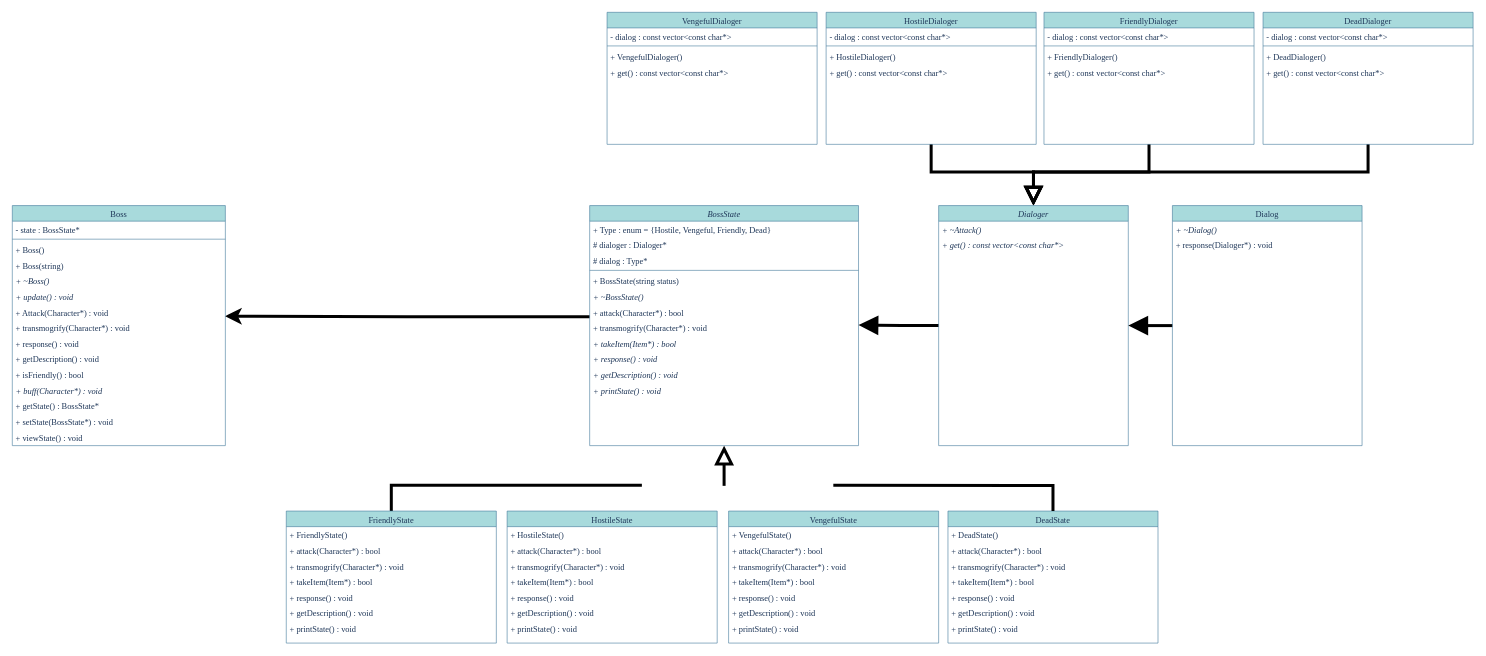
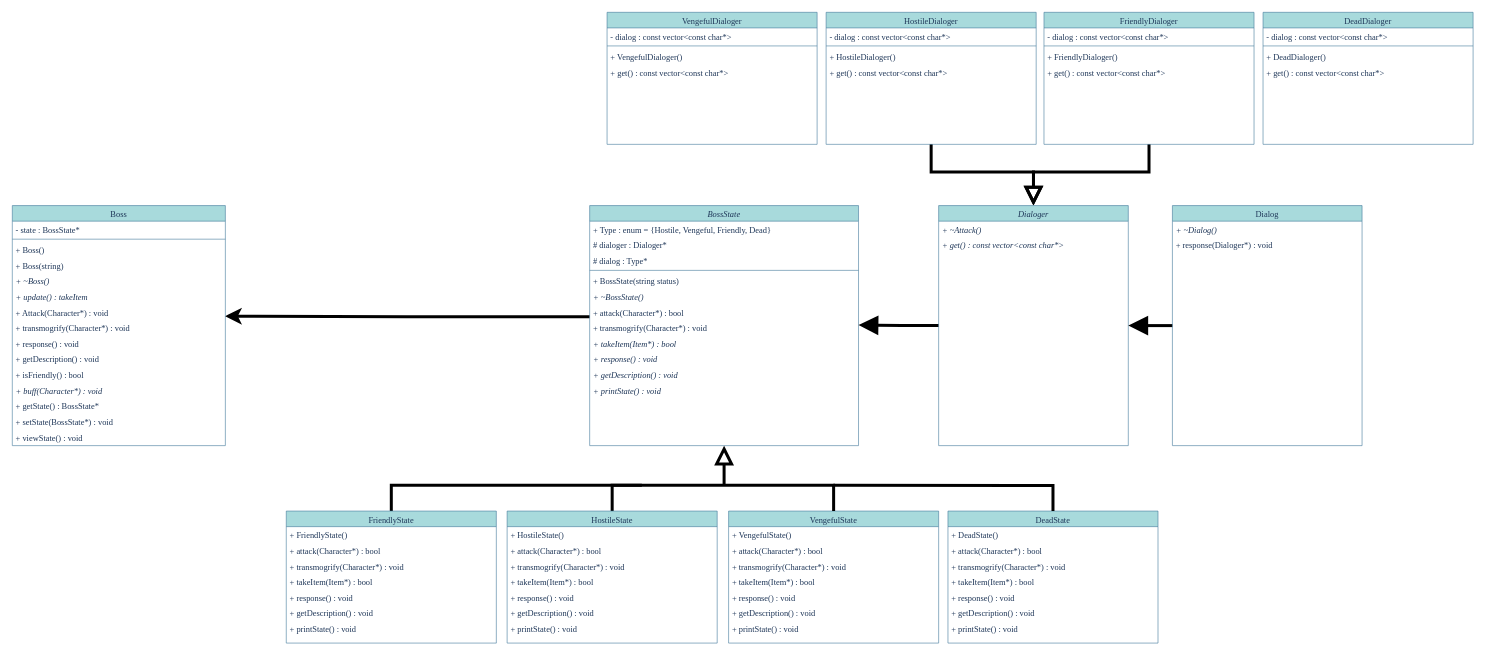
edge "DeadDialoger" -> "Dialoger": removed
node "+ update() : void": label "+ update() : void" -> "+ update() : takeItem"
edge "HostileState" -- "VengefulState": added
